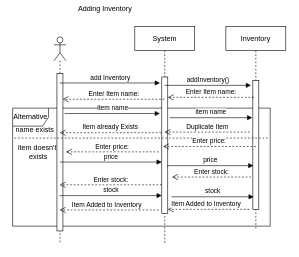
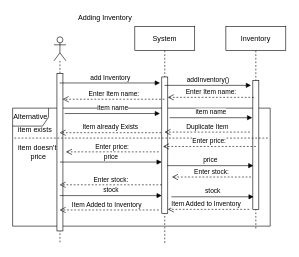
node "Adding Inventory": moved (105, 9) -> (105, 18)
node "name exists": label "name exists" -> "item exists"
node "item doesn't exists": label "item doesn't exists" -> "item doesn't price"
